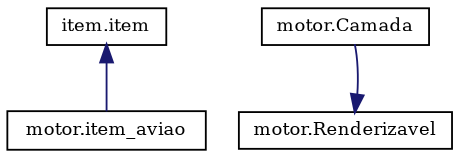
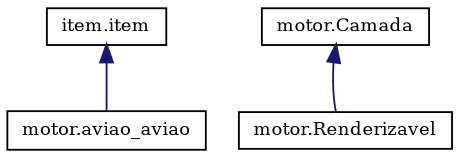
edge "motor.Camada" -> "motor.Renderizavel": reversed
node "motor.item_aviao": label "motor.item_aviao" -> "motor.aviao_aviao"
